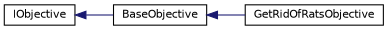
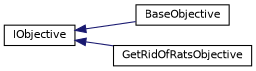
edge "GetRidOfRatsObjective" -> "BaseObjective": now "GetRidOfRatsObjective" -> "IObjective"
